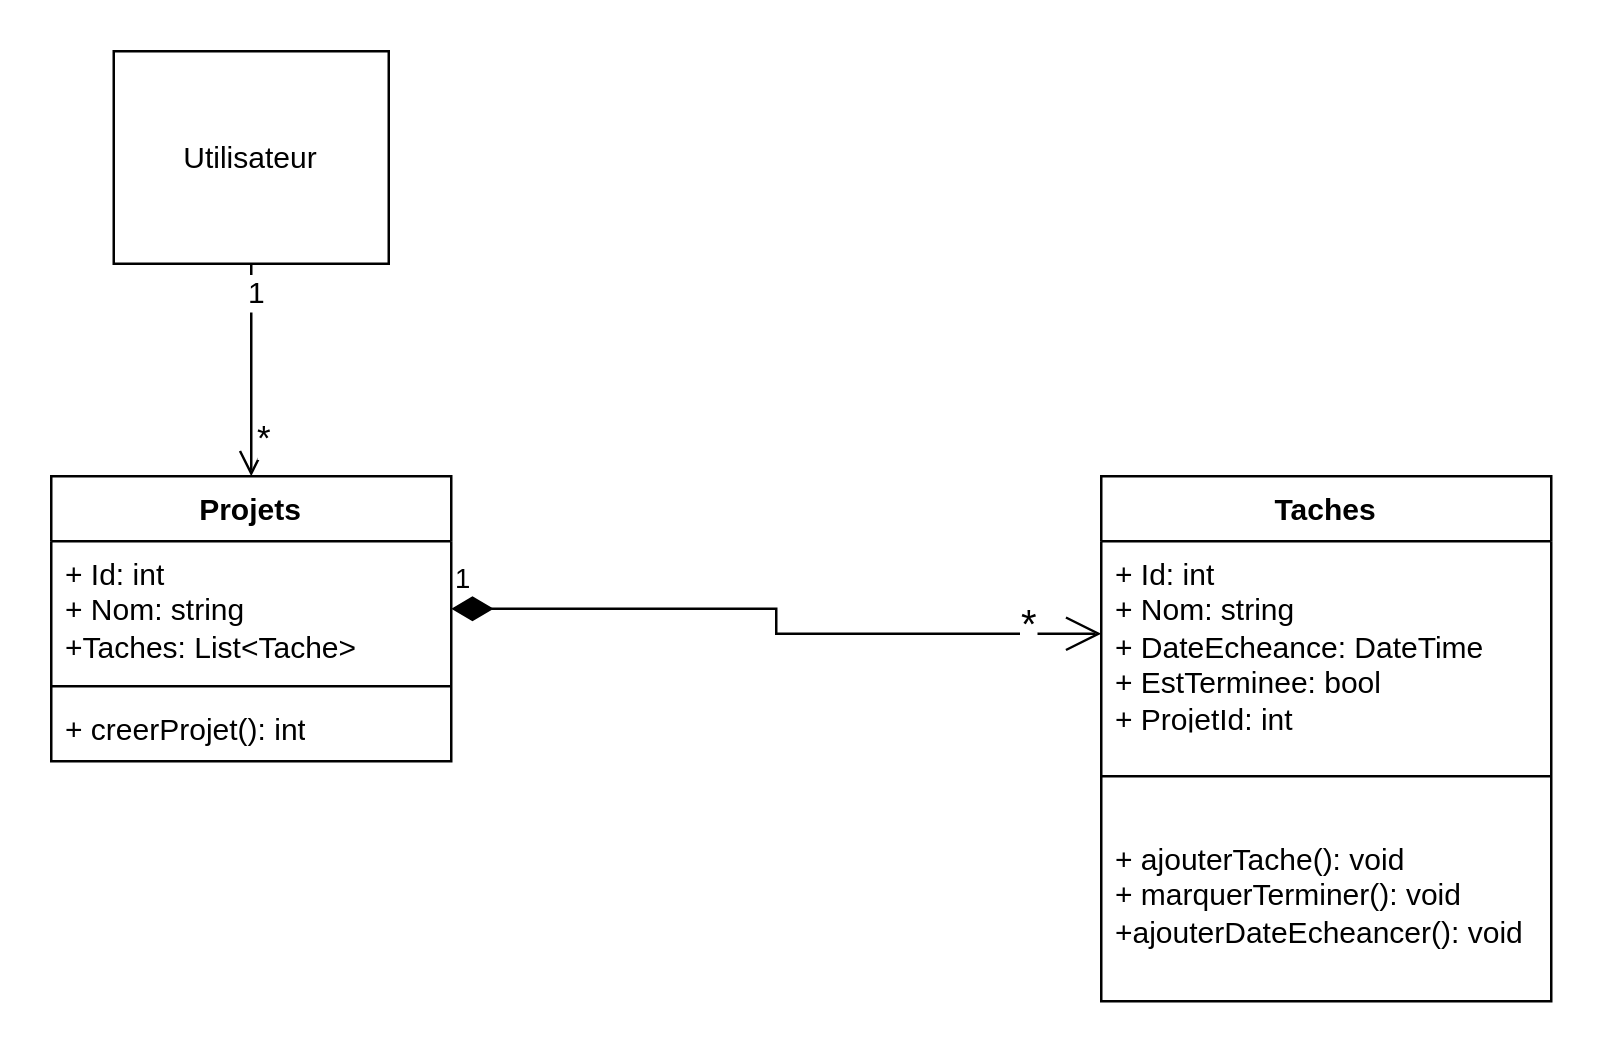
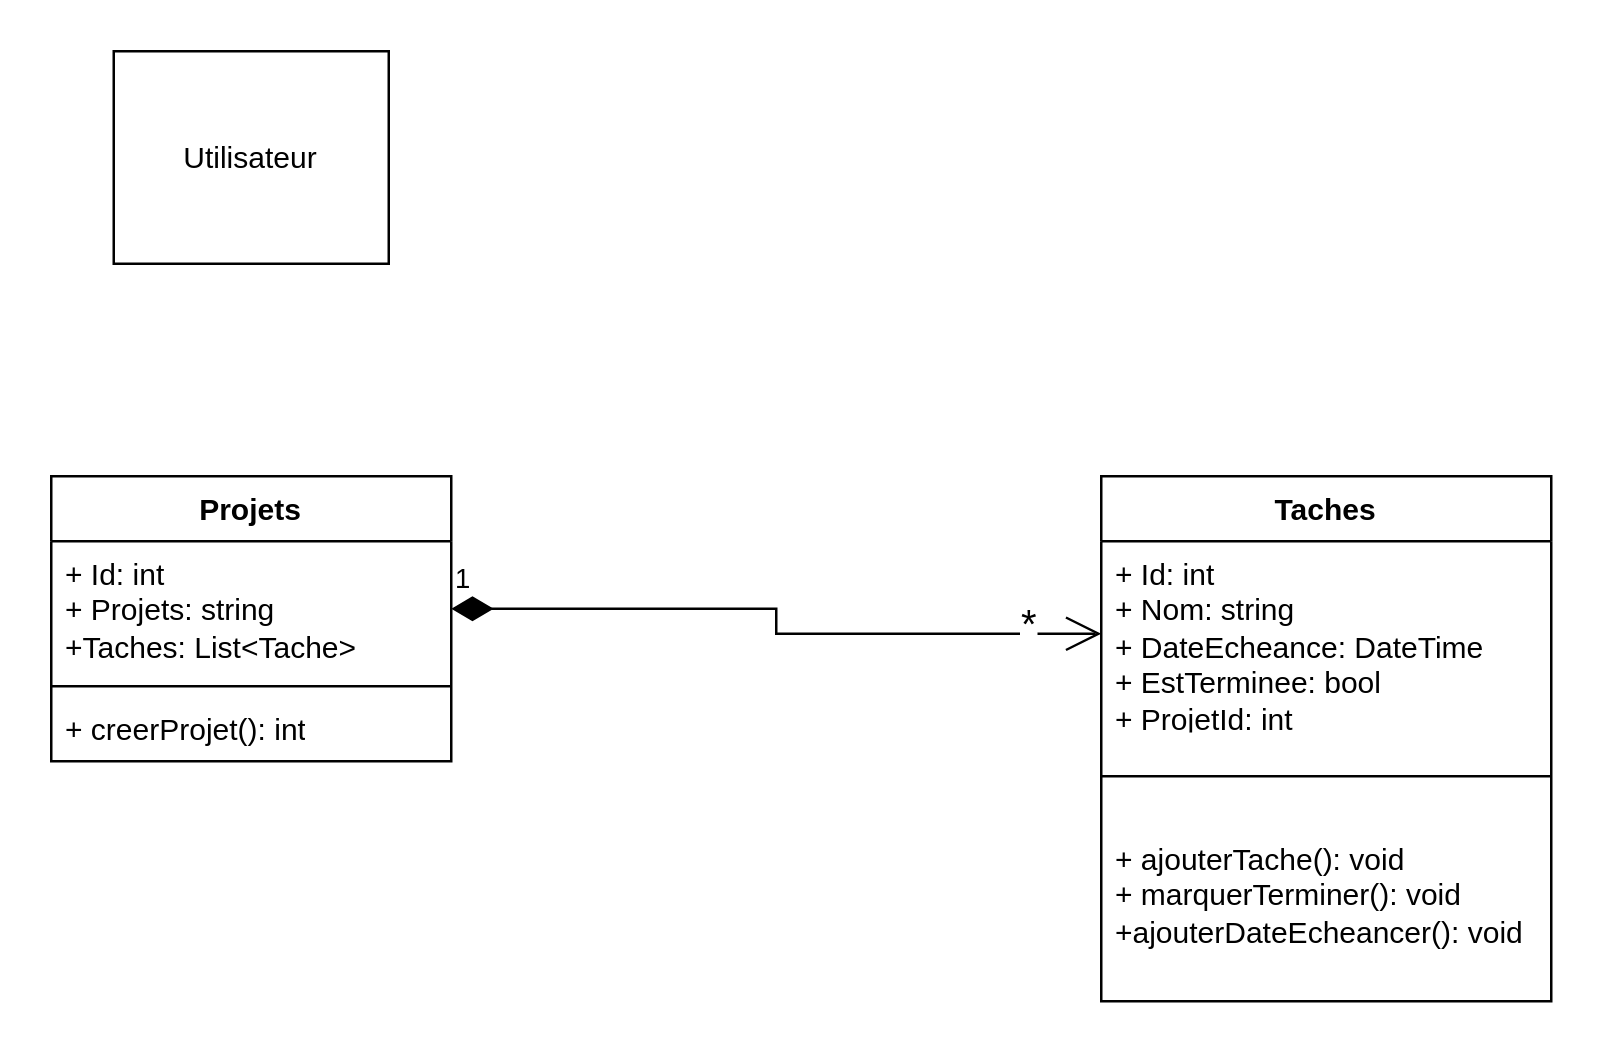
edge "Utilisateur" -> "Projets": removed, labels "1", "*"
node "+ Id: int + Nom: string +Taches: List<Tache>": label "+ Id: int + Nom: string +Taches: List<Tache>" -> "+ Id: int + Projets: string +Taches: List<Tache>"
